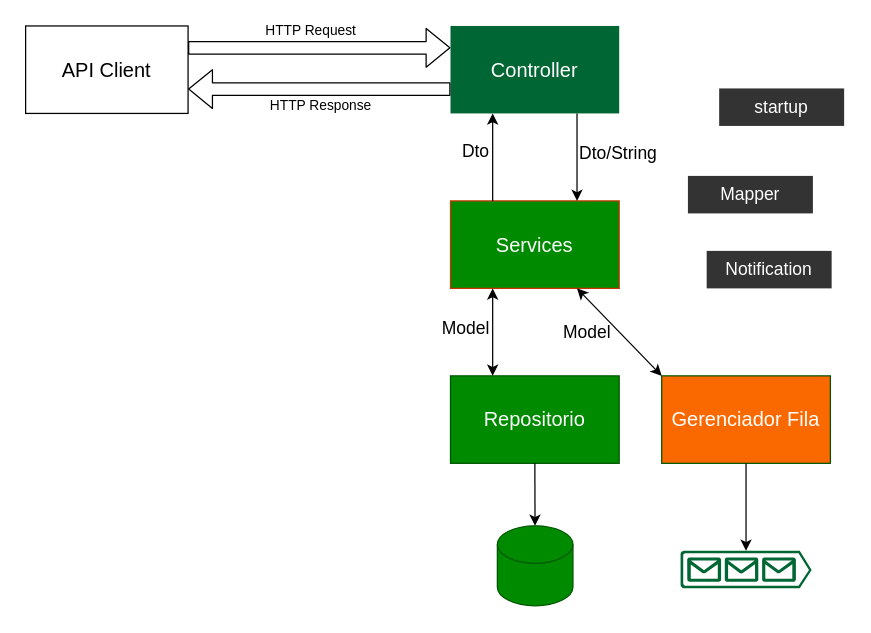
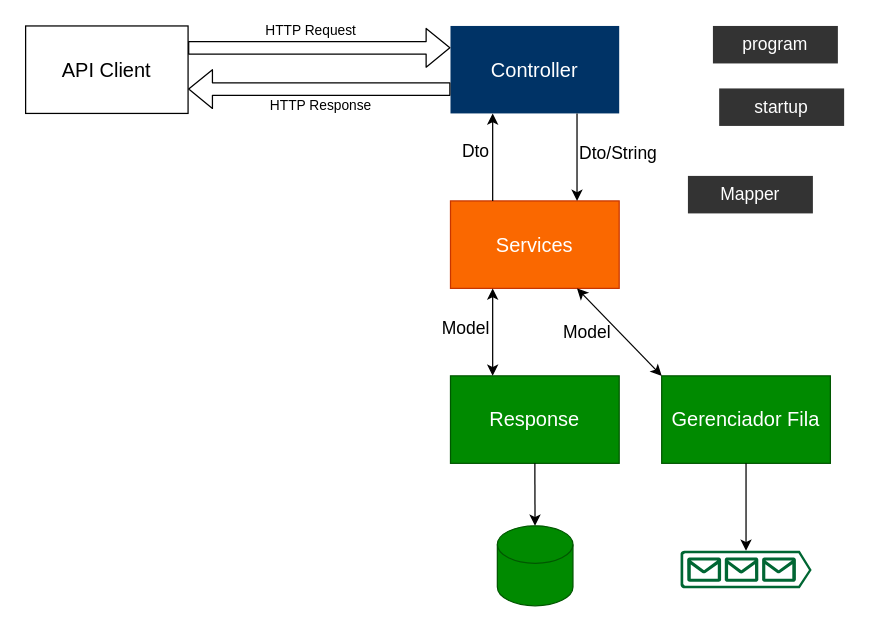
node "program": added
node "Controller": fillcolor #006633 -> #003366
node "Services": fillcolor #008a00 -> #fa6800
node "Notification": removed
node "Repositorio": label "Repositorio" -> "Response"
node "Gerenciador Fila": fillcolor #fa6800 -> #008a00
